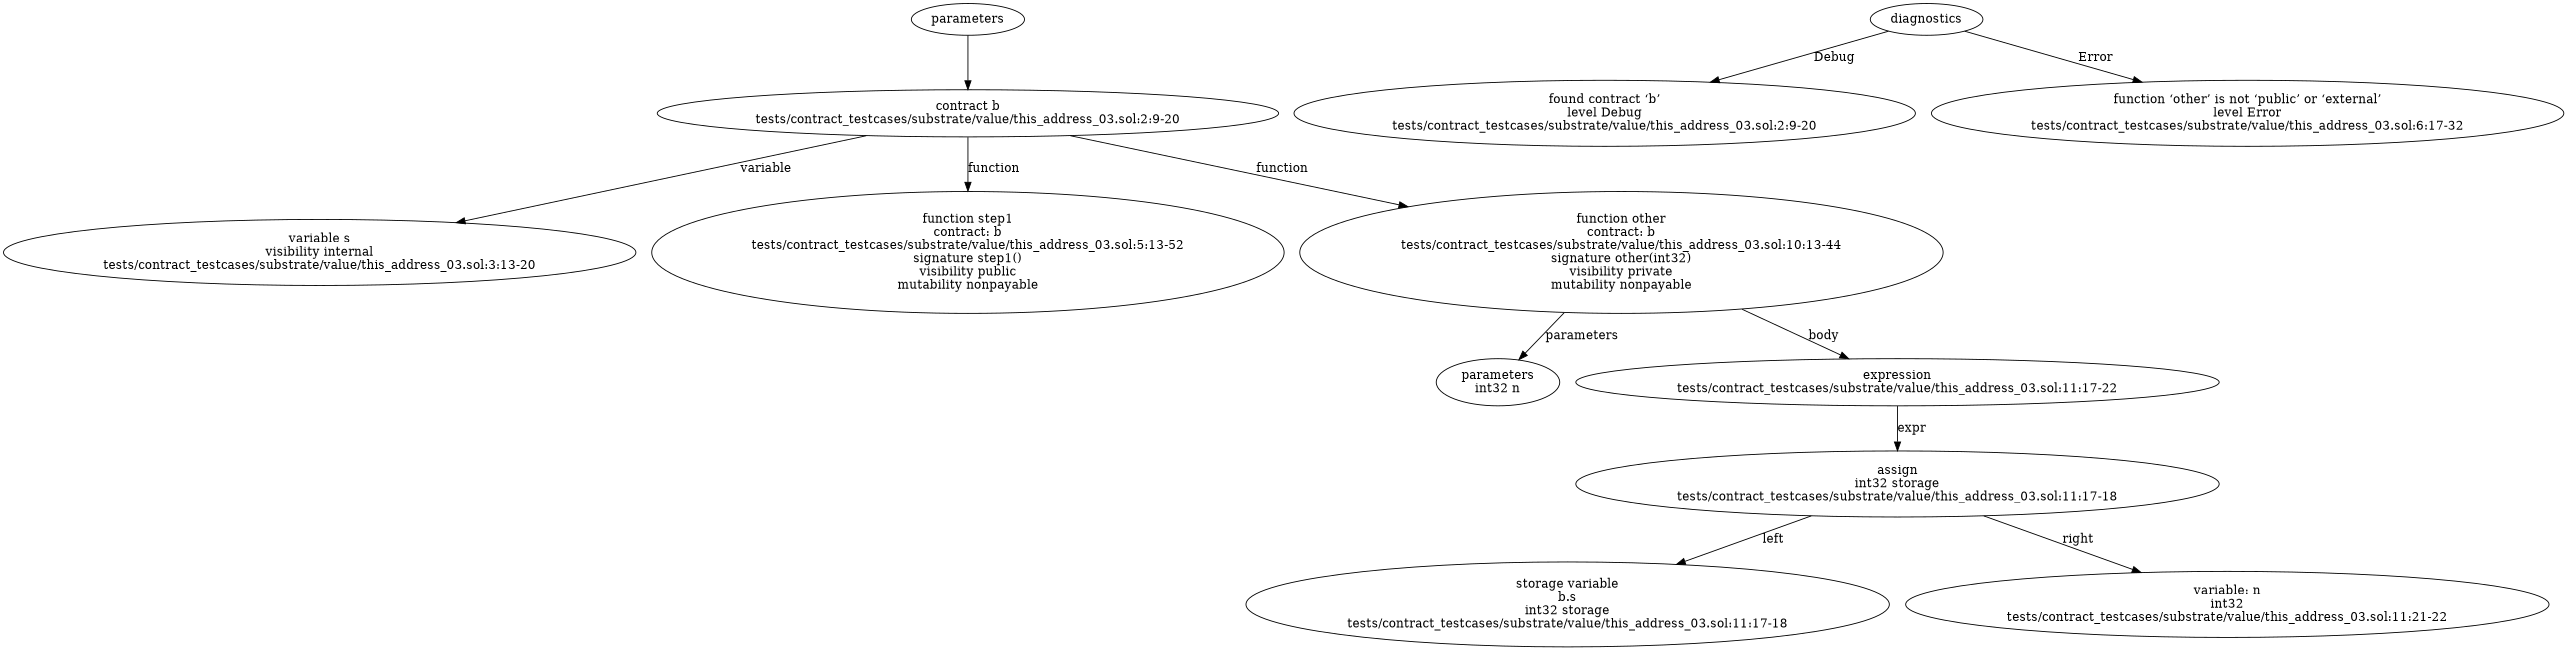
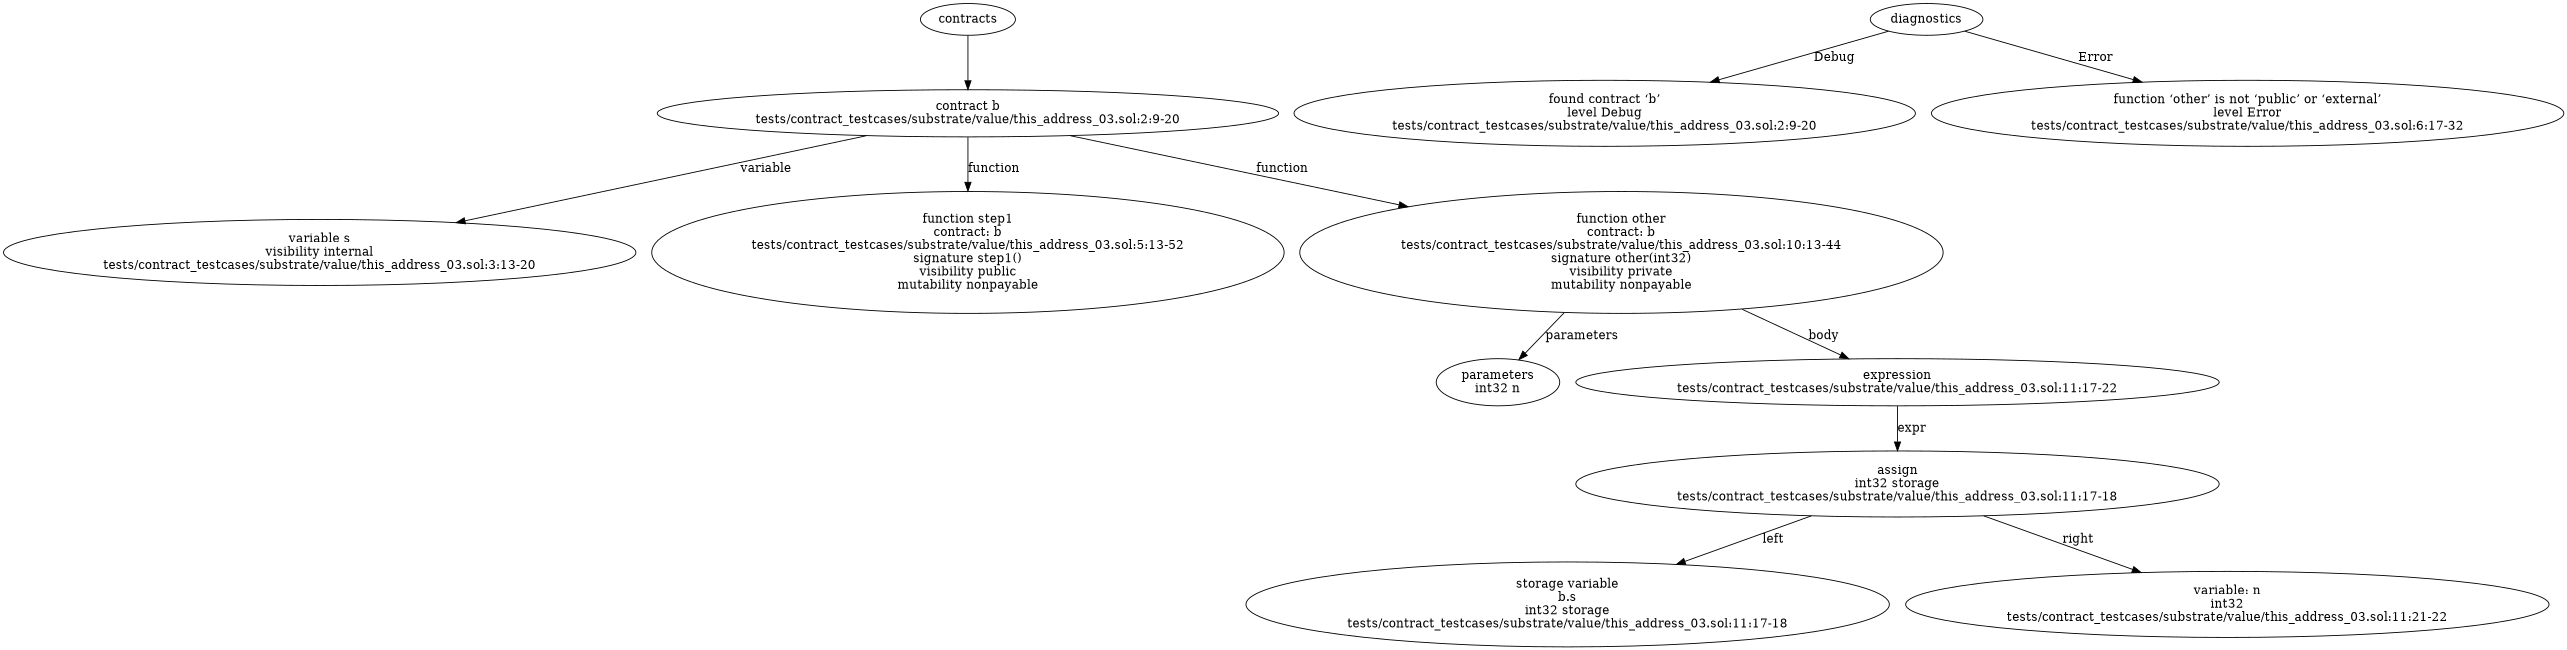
node "parameters": label "parameters" -> "contracts"
